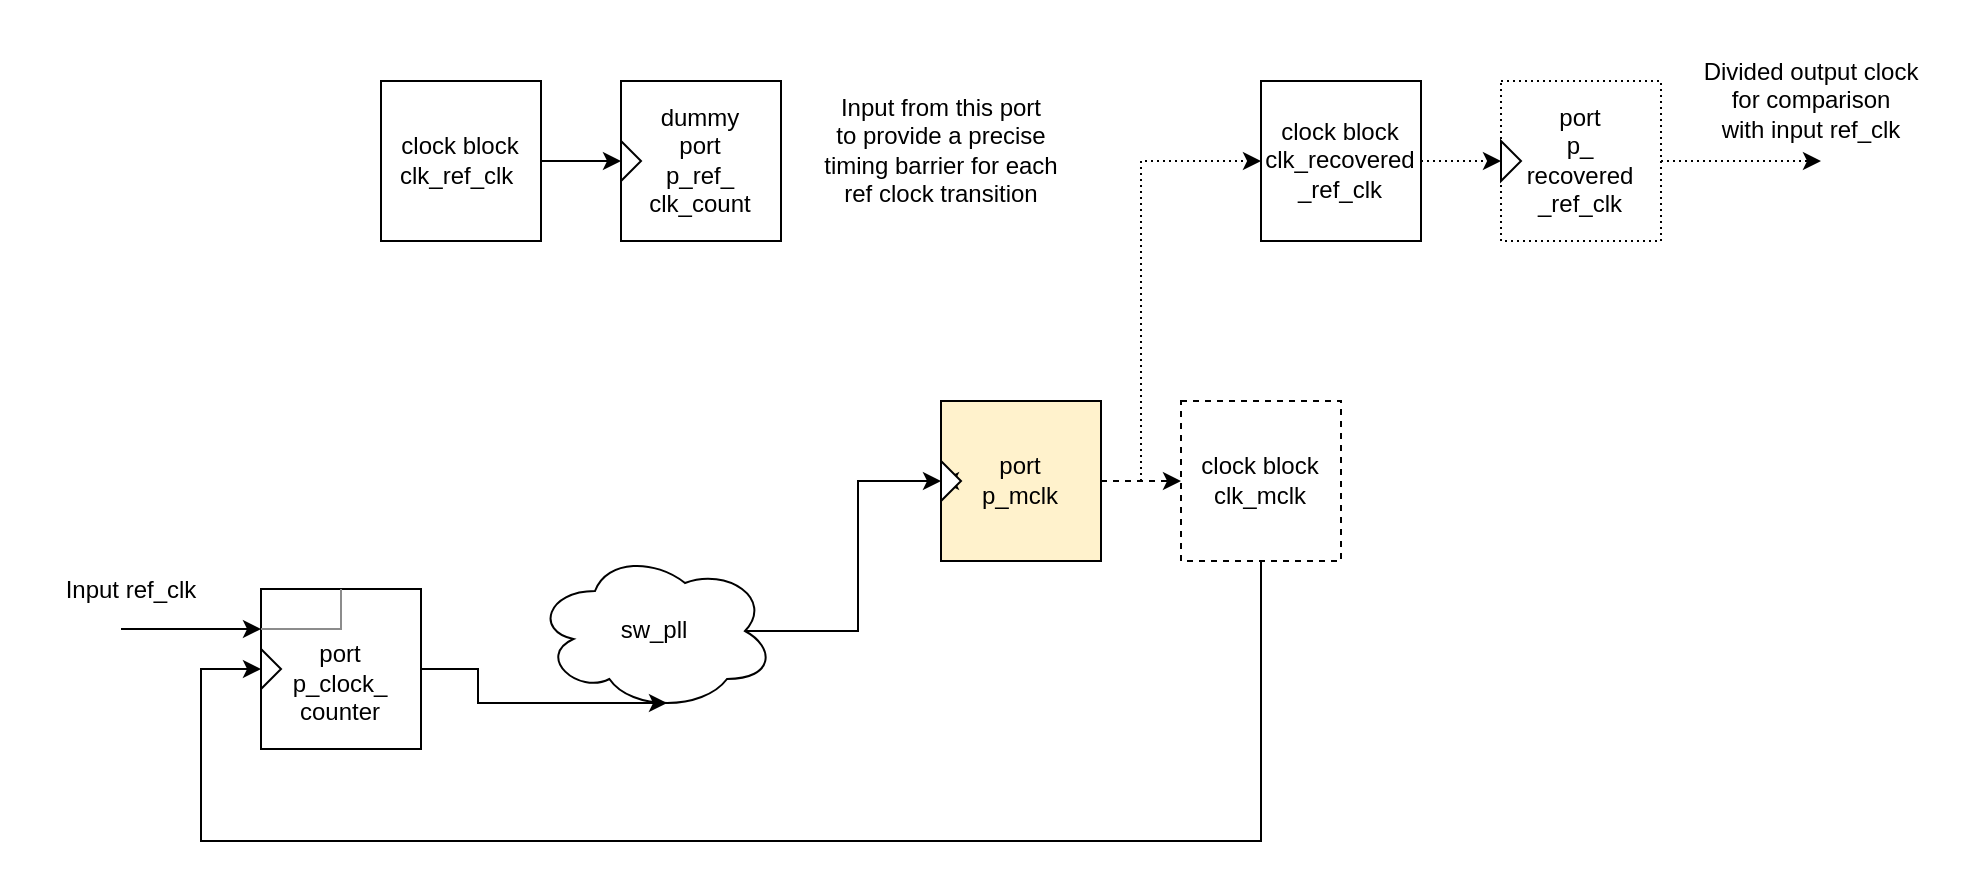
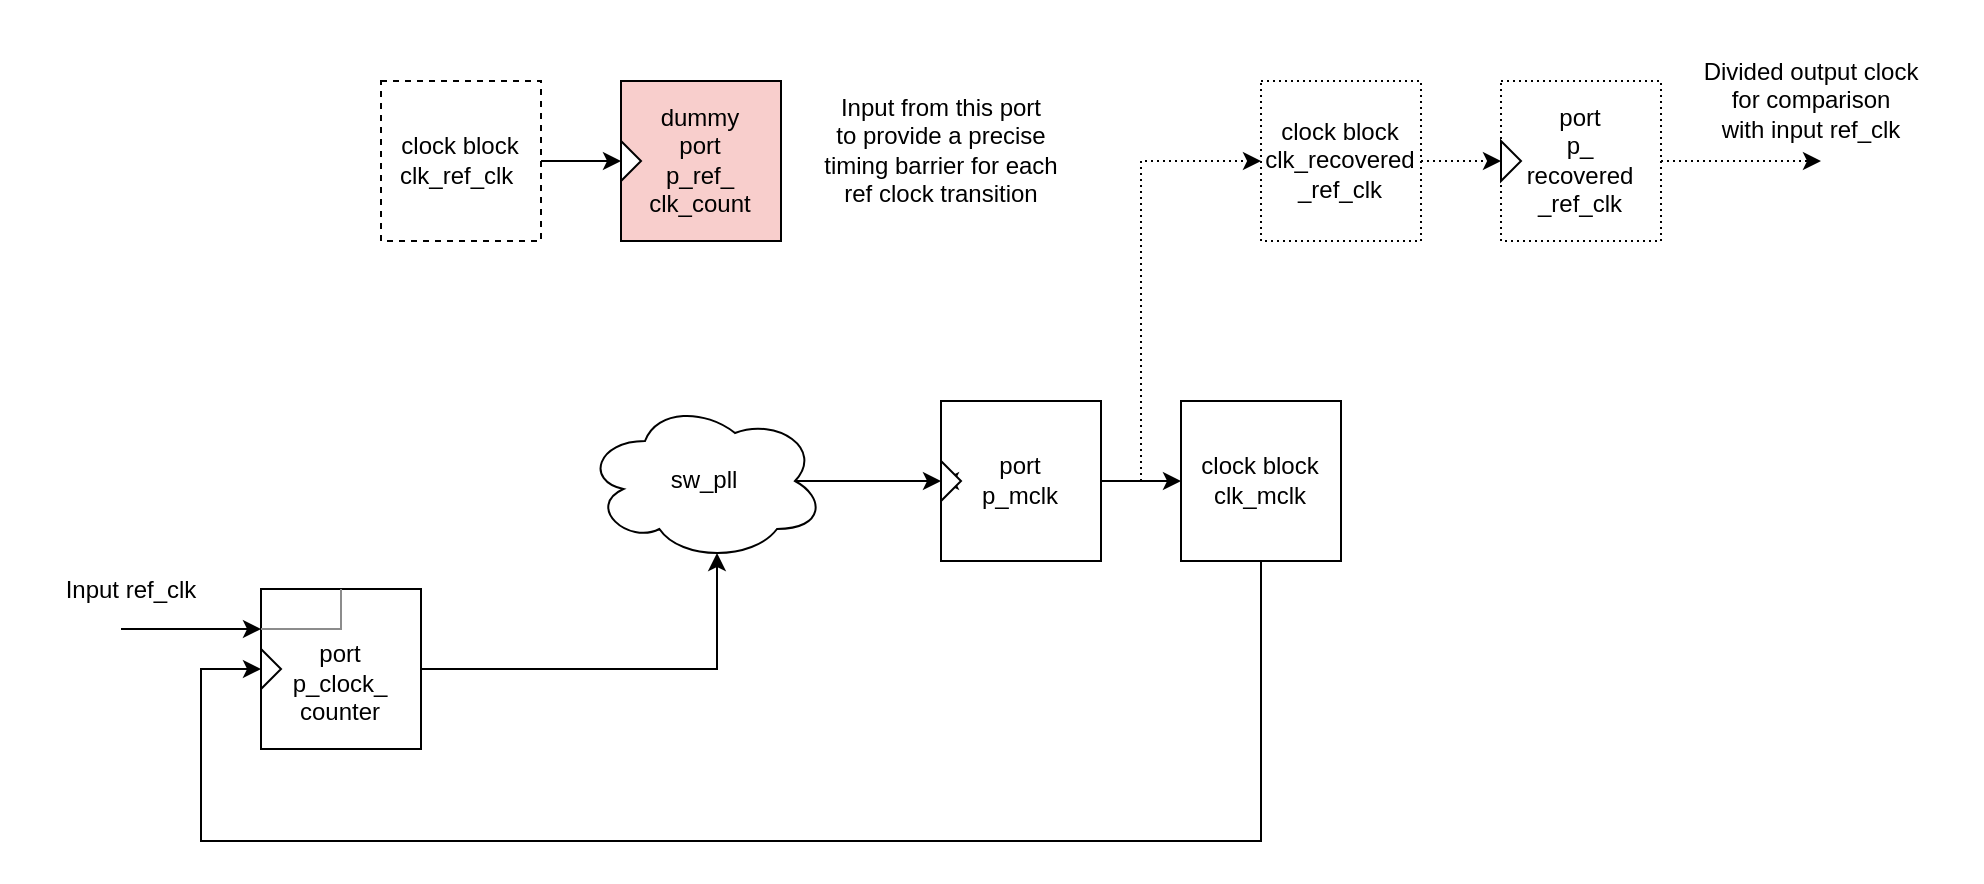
node "clock block clk_ref_clk": style solid -> dashed
node "dummy port p_ref_ clk_count": fillcolor #ffffff -> #f8cecc
node "clock block clk_recovered _ref_clk": style solid -> dashed
node "port p_mclk": fillcolor #fff2cc -> #ffffff
edge "port p_mclk" -> "clock block clk_mclk": style dashed -> solid
node "clock block clk_mclk": style dashed -> solid
node "sw_pll": moved (655, 631) -> (705, 481)
